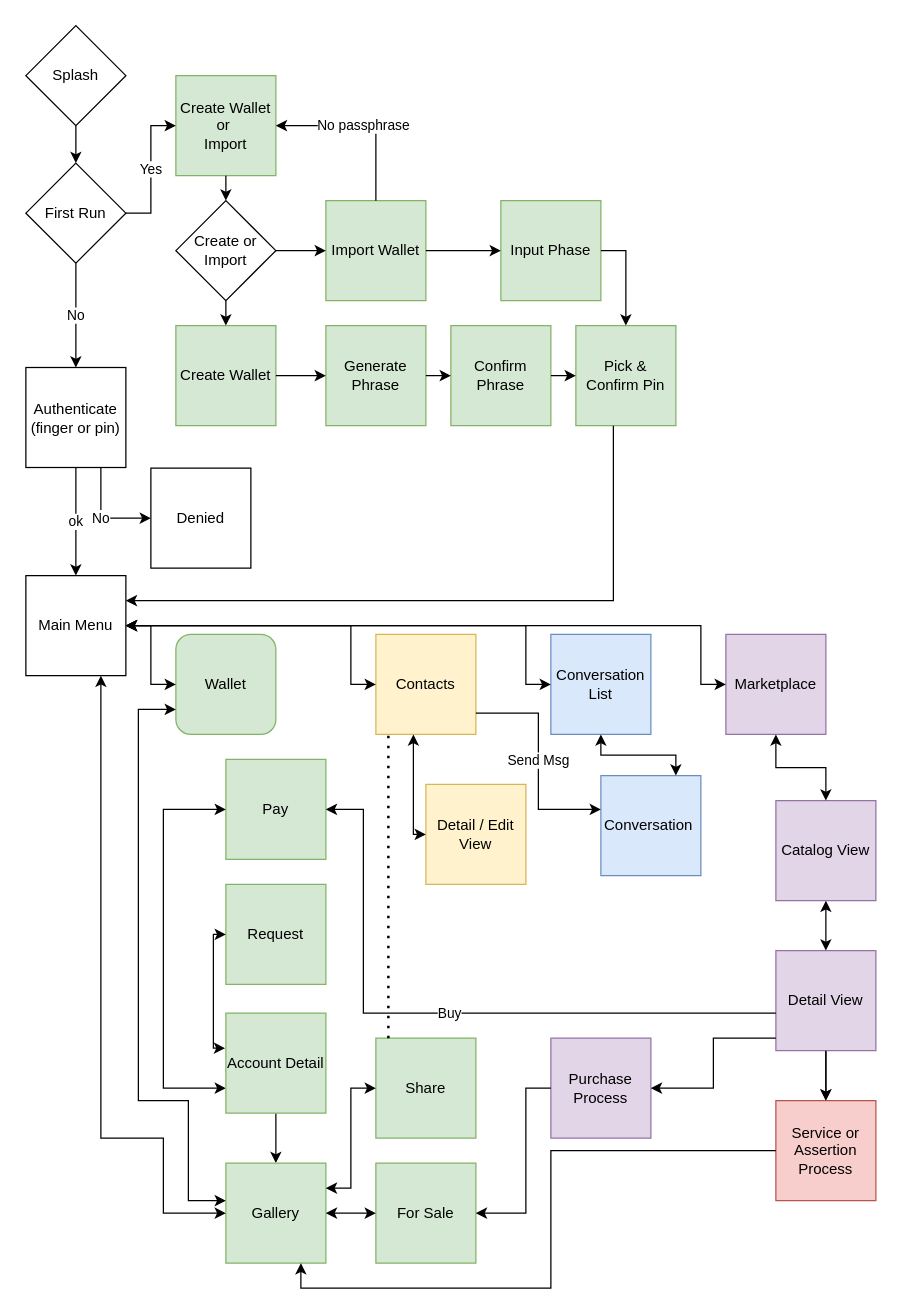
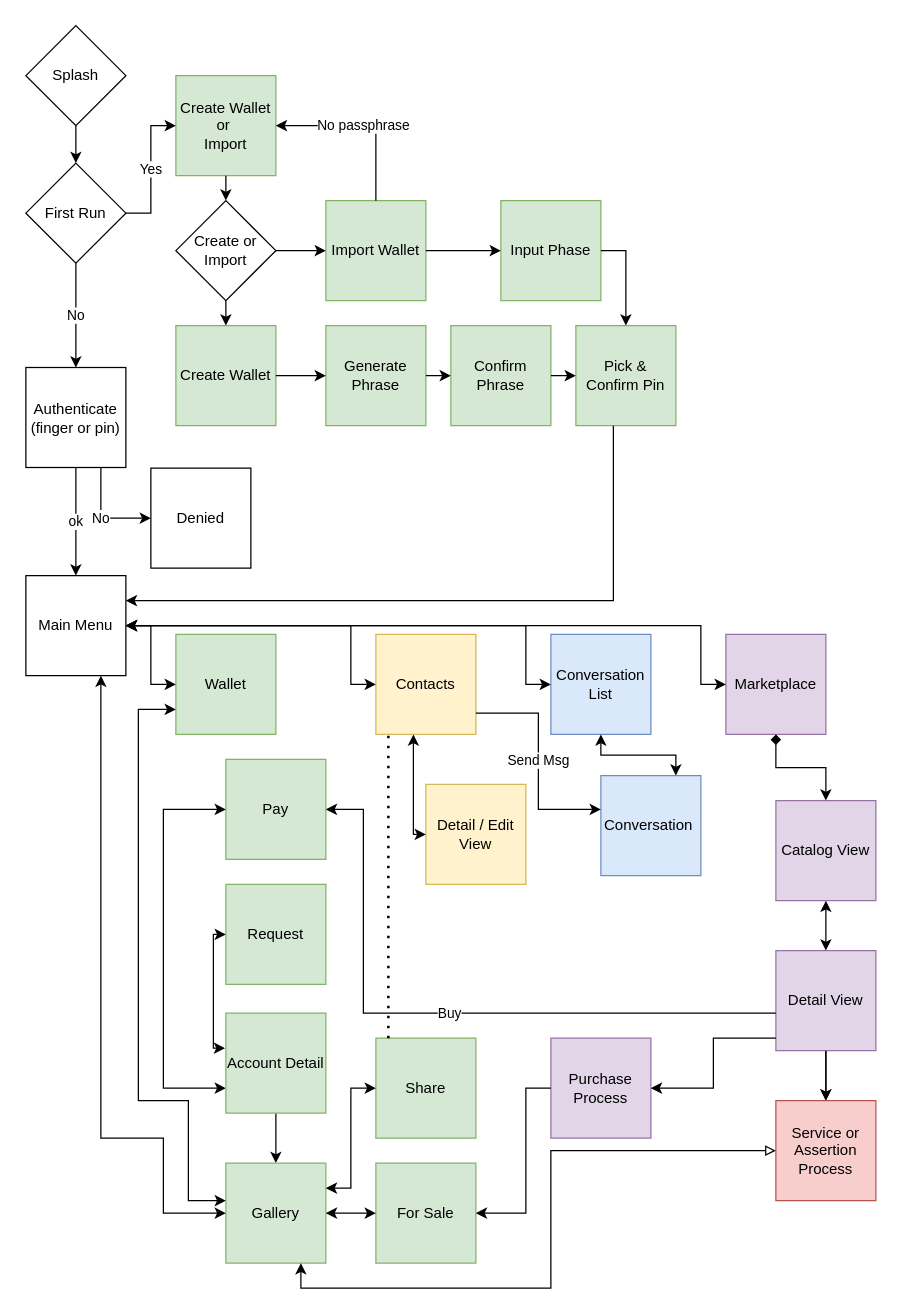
node "Wallet": shape rounded rectangle -> rectangle
edge "Marketplace" -- "Catalog View": arrowhead classic -> diamond
edge "Service or Assertion Process" -> "Gallery": arrowhead none -> block
